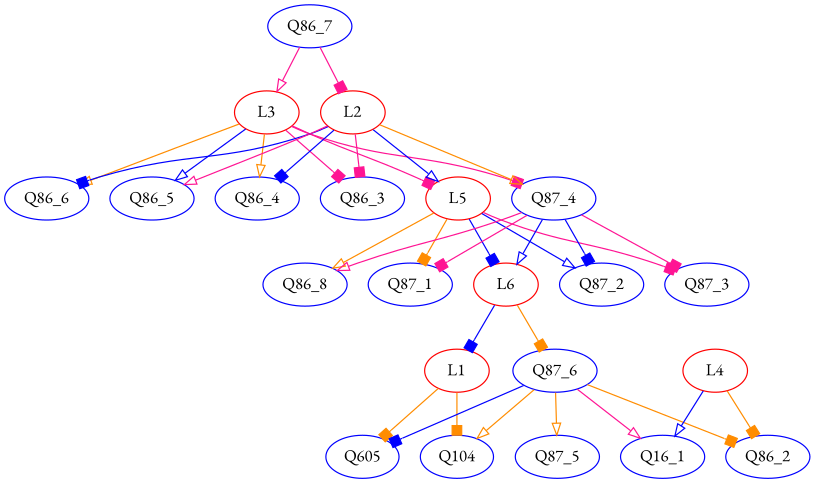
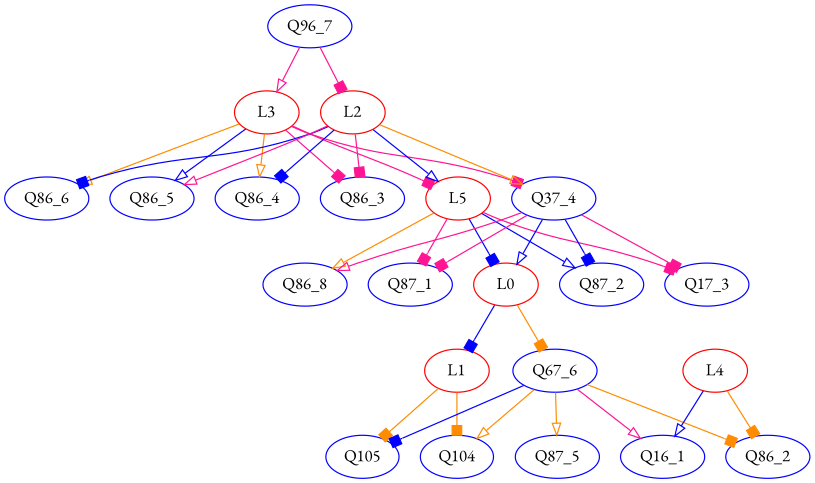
node "Q86_7": label "Q86_7" -> "Q96_7"
node "Q87_4": label "Q87_4" -> "Q37_4"
edge "L5" -> "Q87_1": color darkorange -> deeppink
node "L6": label "L6" -> "L0"
node "Q87_3": label "Q87_3" -> "Q17_3"
node "Q87_6": label "Q87_6" -> "Q67_6"
node "Q605": label "Q605" -> "Q105"
